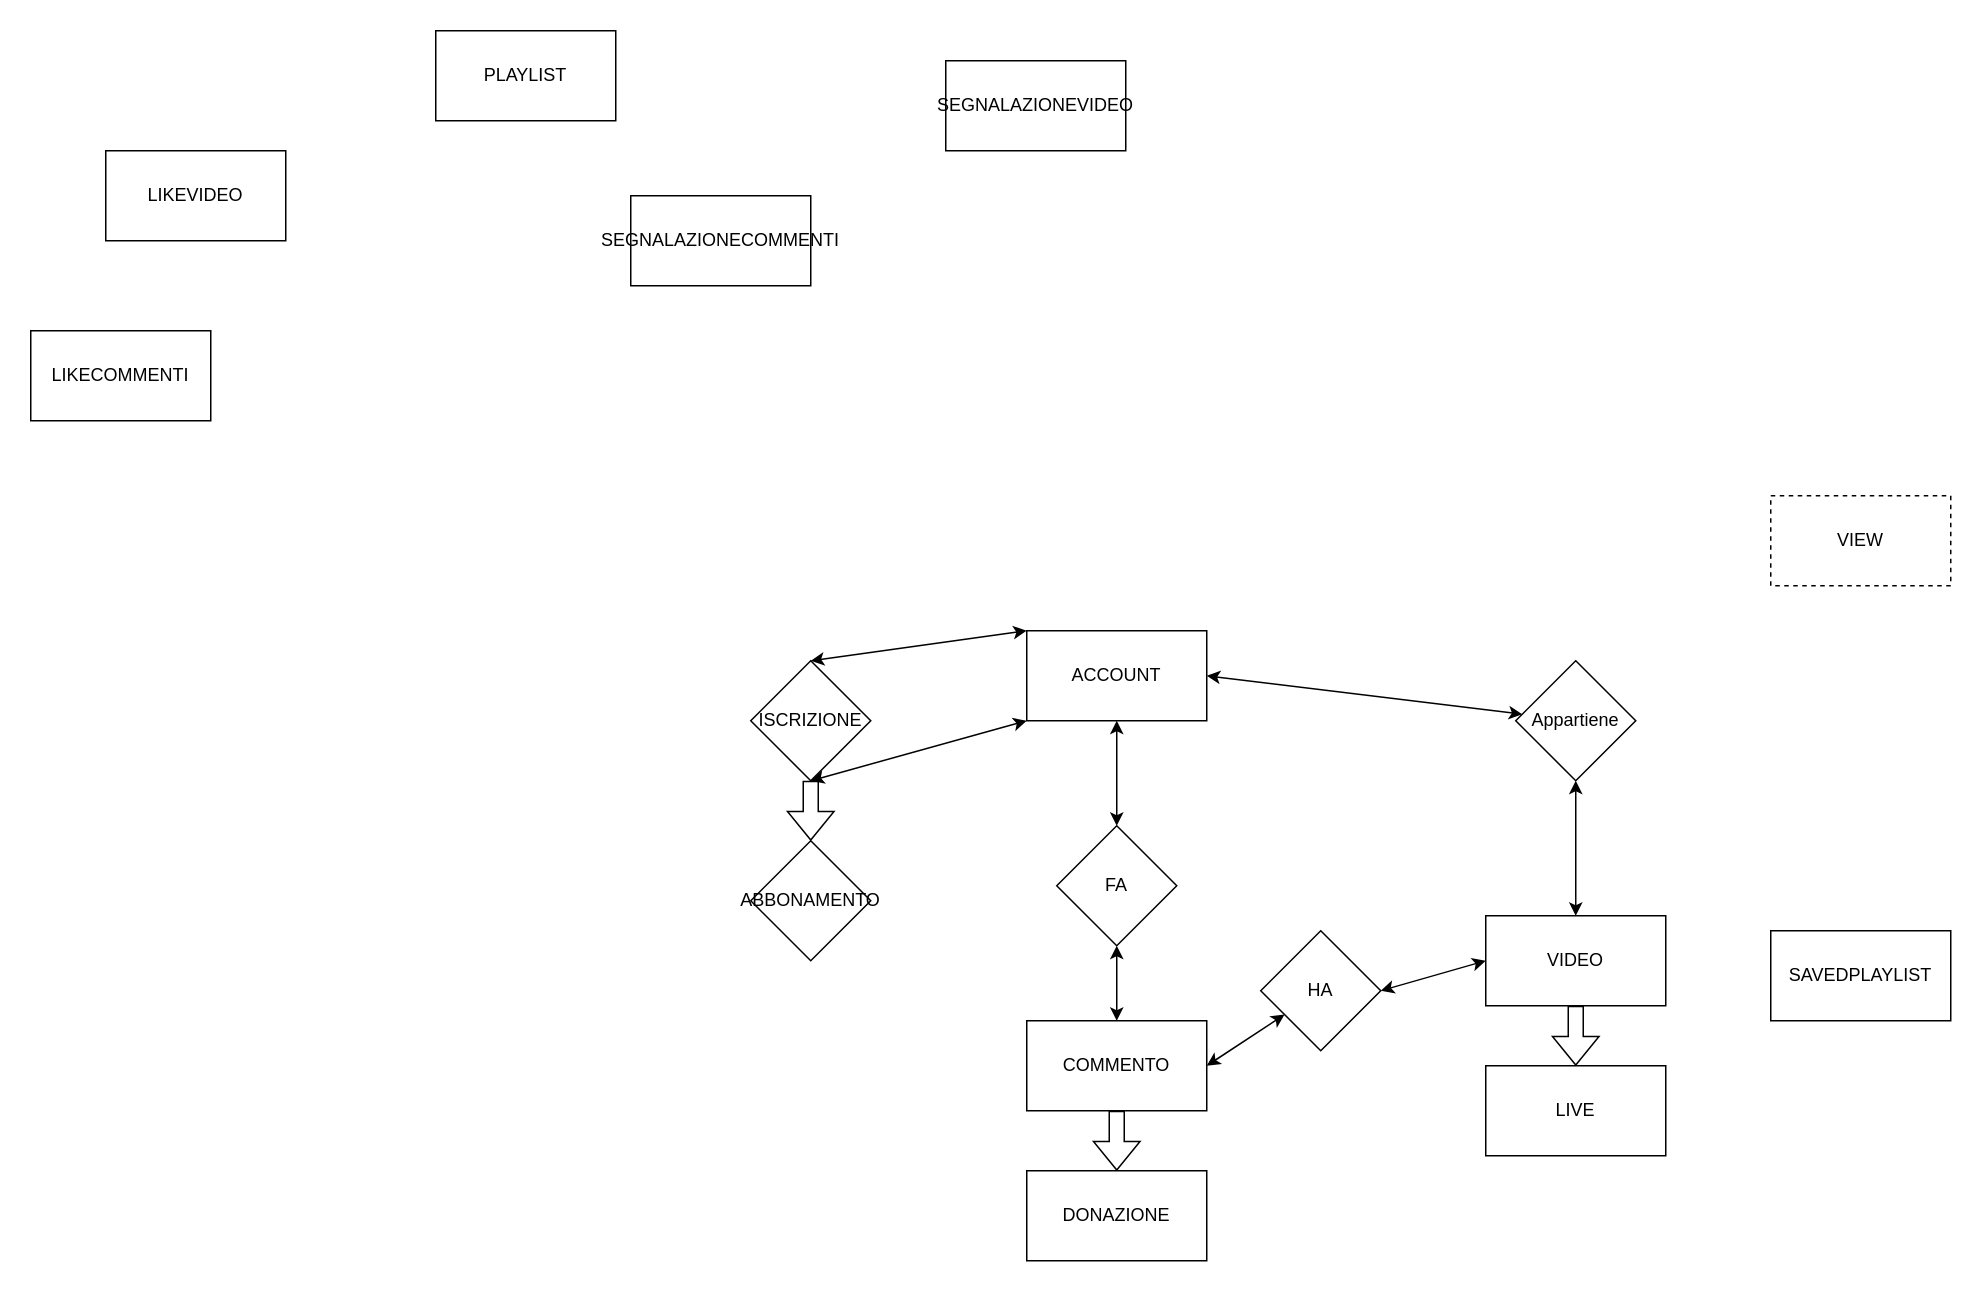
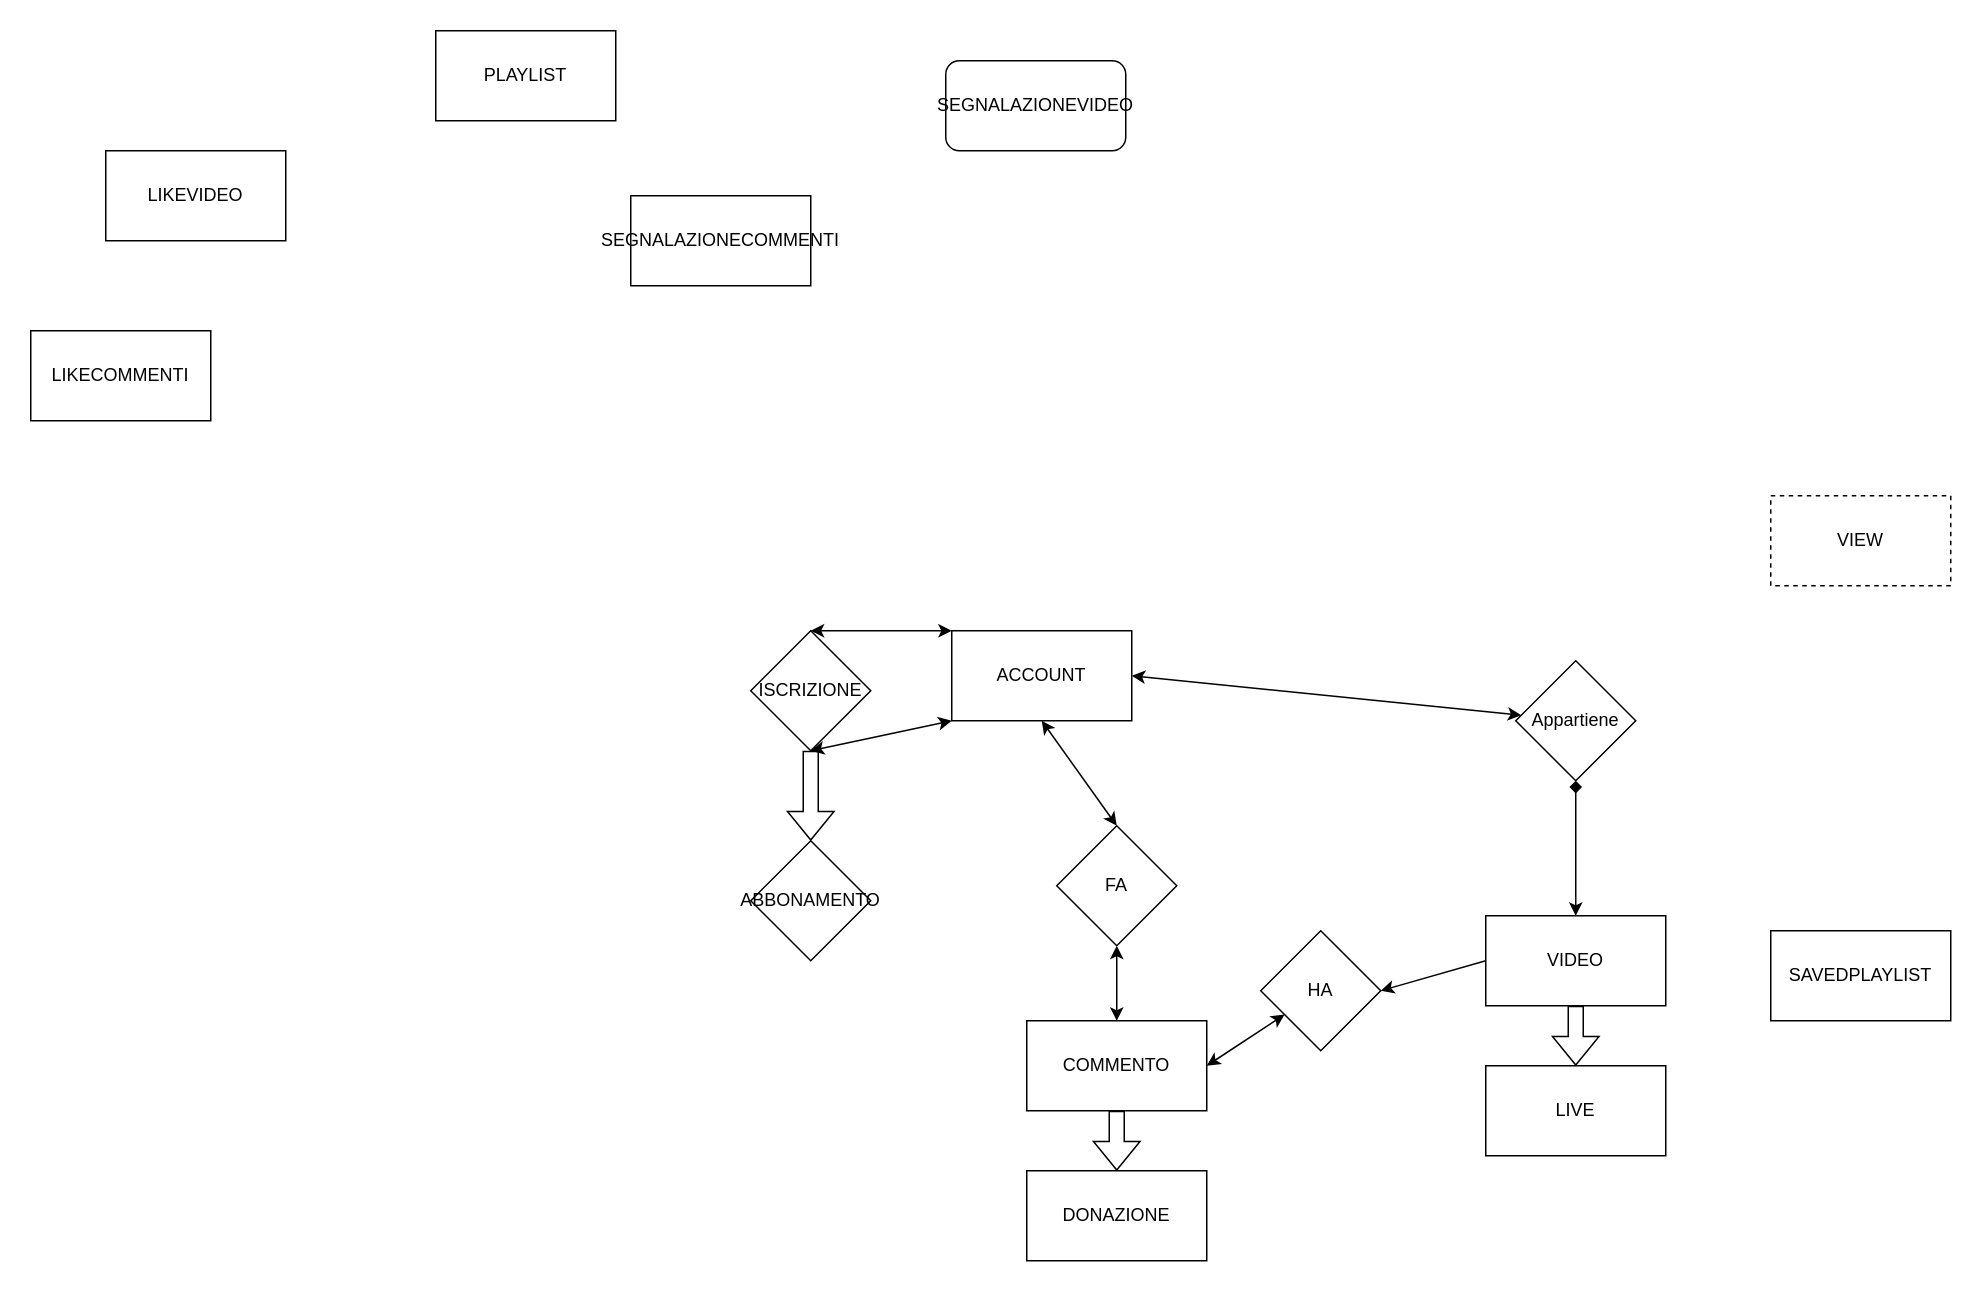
node "SEGNALAZIONEVIDEO": shape rectangle -> rounded rectangle
node "ACCOUNT": moved (1117, 676) -> (1042, 676)
node "ISCRIZIONE": moved (811, 721) -> (811, 691)
edge "Appartiene" -- "VIDEO": arrowhead classic -> diamond
edge "VIDEO" -- "HA": arrowhead classic -> none
